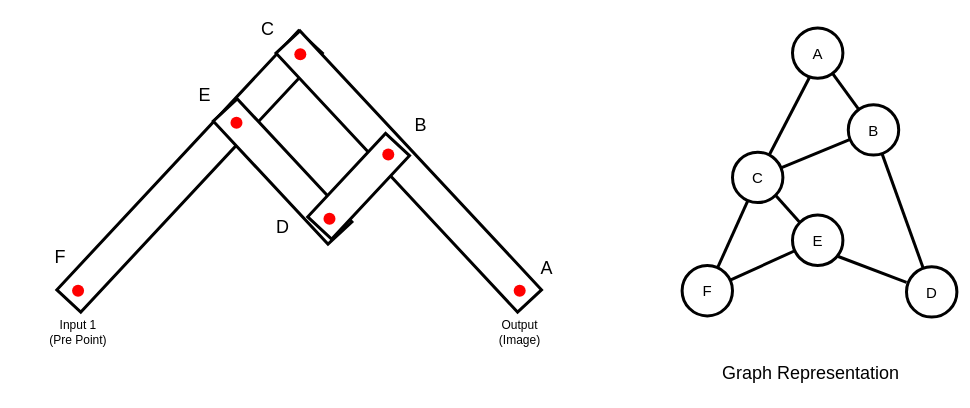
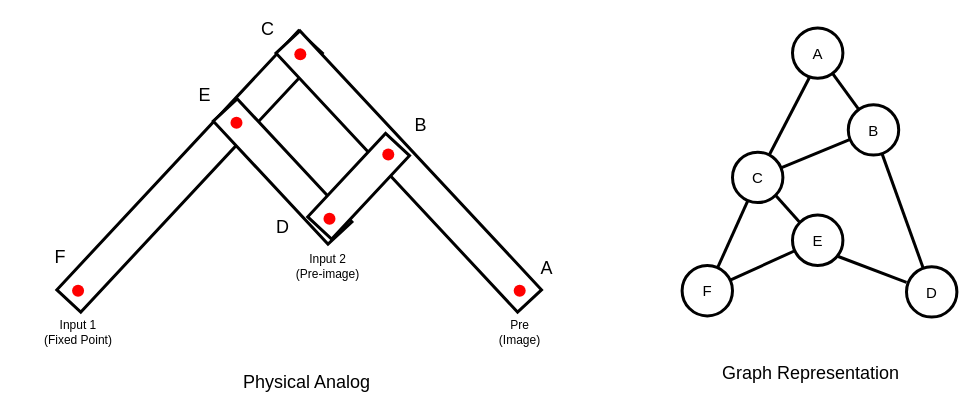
node "Input 2 (Pre-image)": added
node "Input 1 (Pre Point)": label "Input 1 (Pre Point)" -> "Input 1 (Fixed Point)"
node "Output (Image)": label "Output (Image)" -> "Pre (Image)"
node "Physical Analog": added
